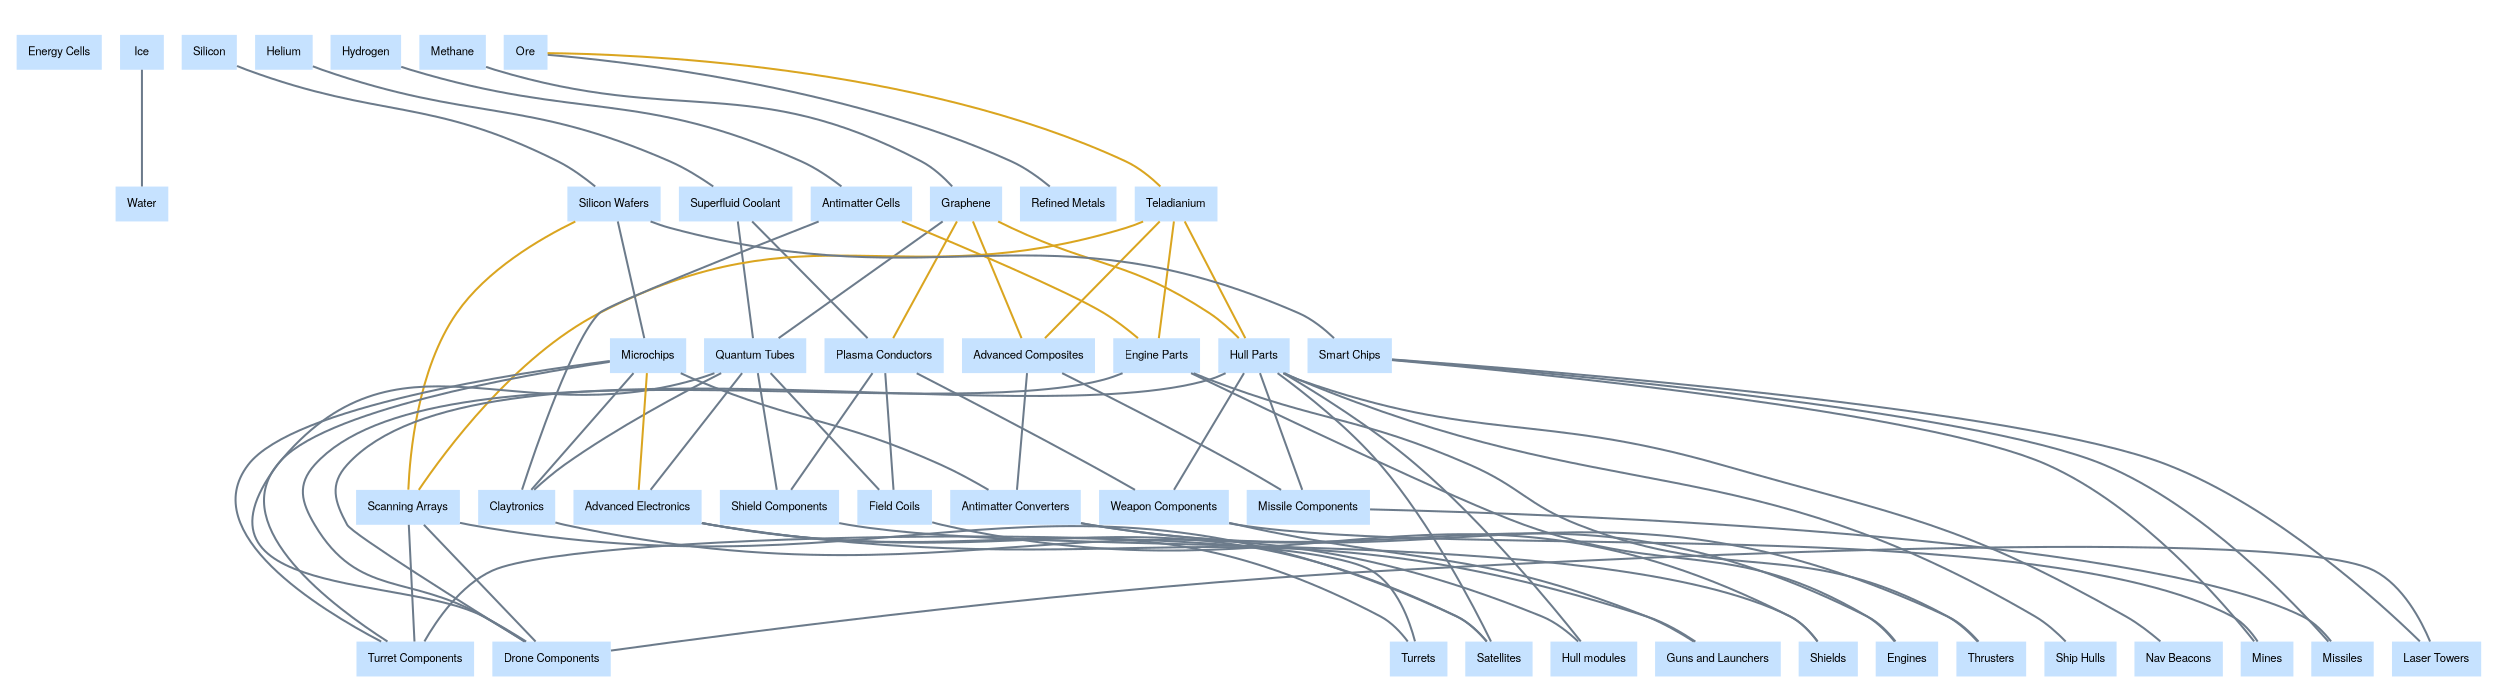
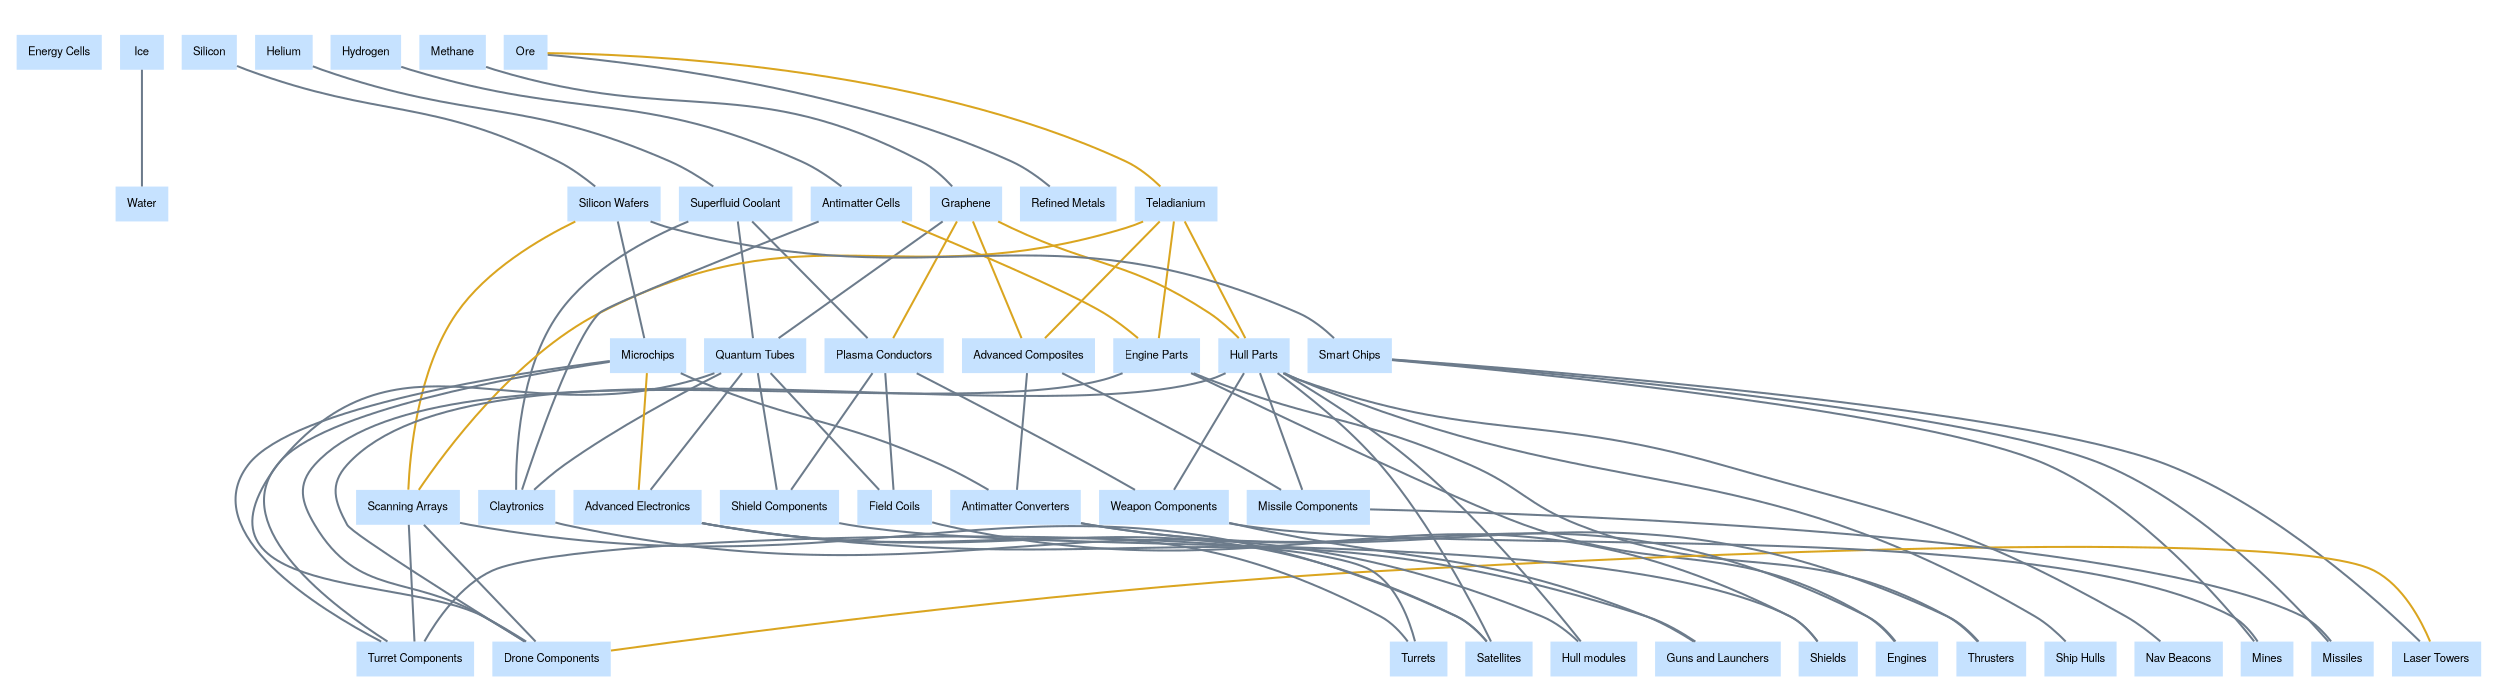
edge "Microchips" -- "Claytronics": now "Superfluid Coolant" -- "Claytronics"
edge "Drone Components" -- "Laser Towers": color slategray4 -> goldenrod
